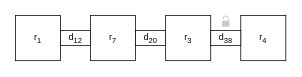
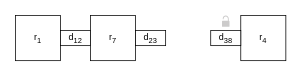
node "d20": label "d20" -> "d23"
node "r3": removed
